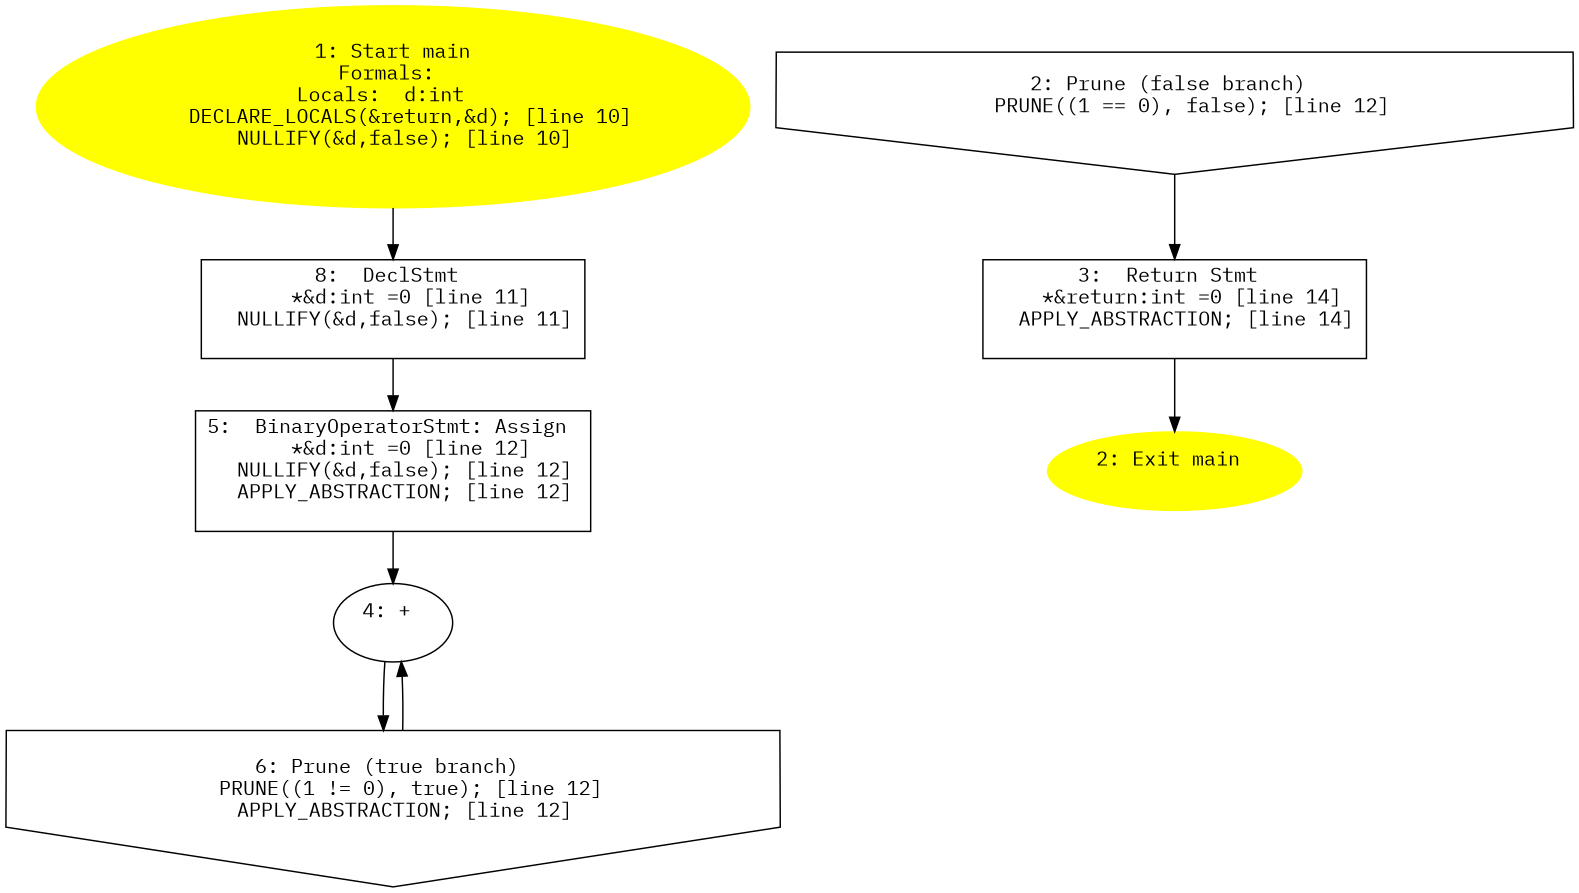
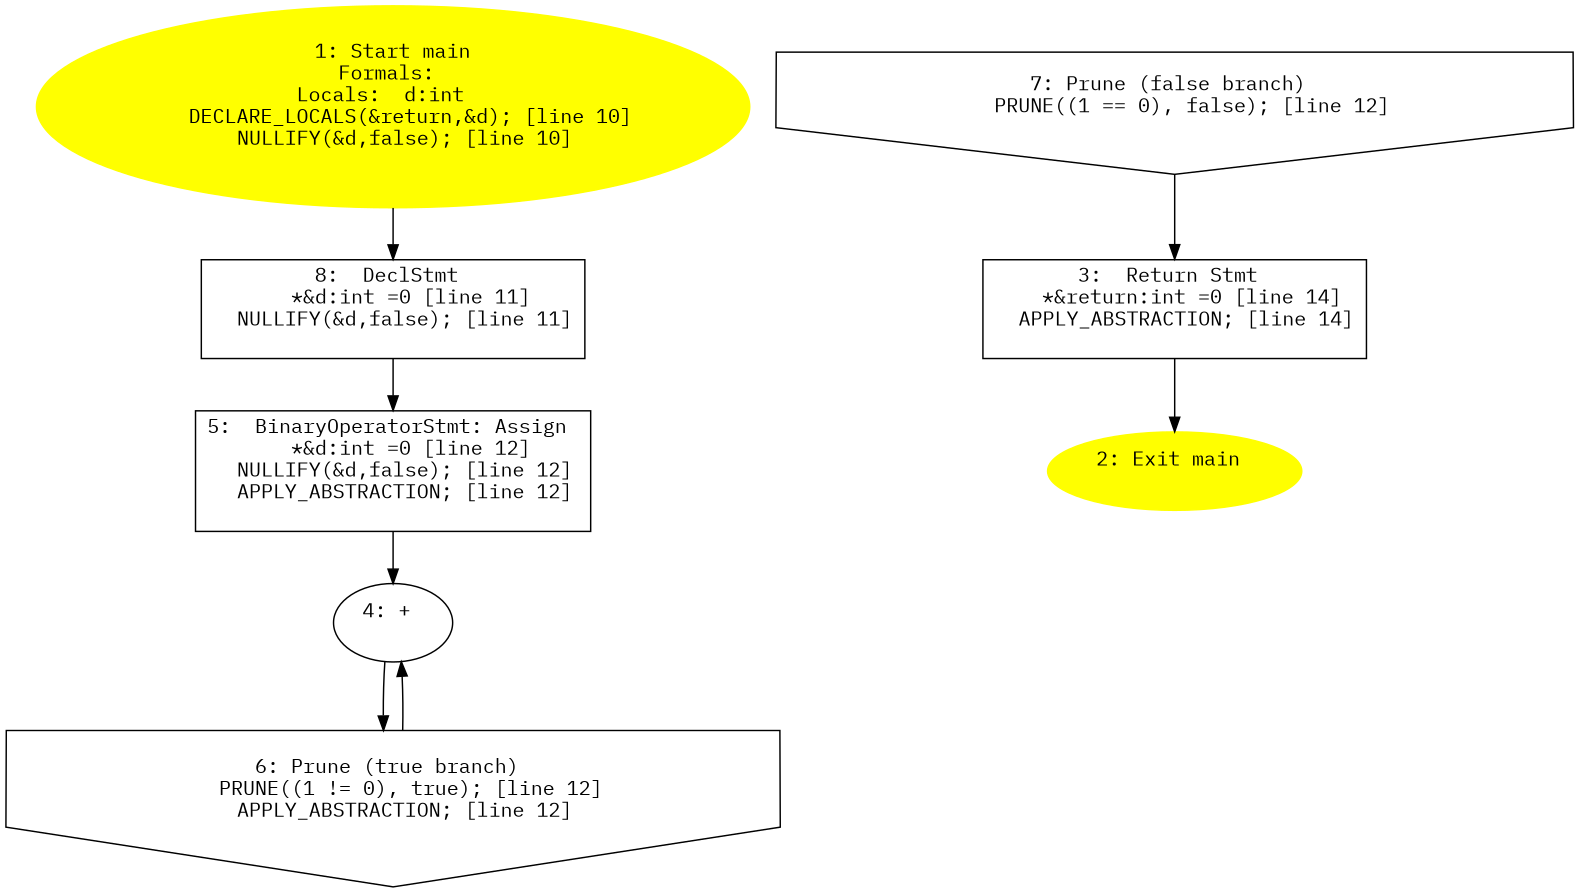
node "2: Prune (false branch) PRUNE((1 == 0), false); [line 12]": label "2: Prune (false branch) PRUNE((1 == 0), false); [line 12]" -> "7: Prune (false branch) PRUNE((1 == 0), false); [line 12]"
